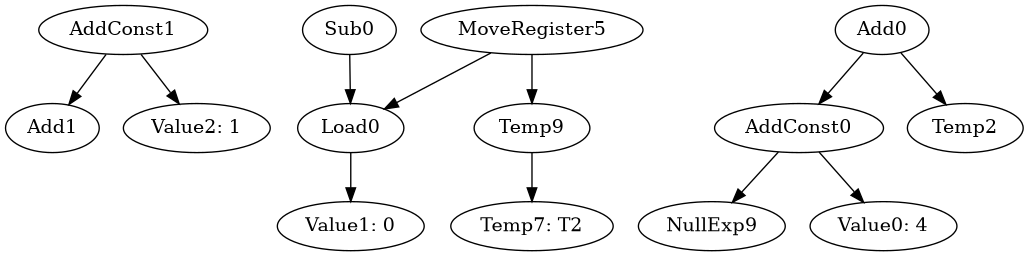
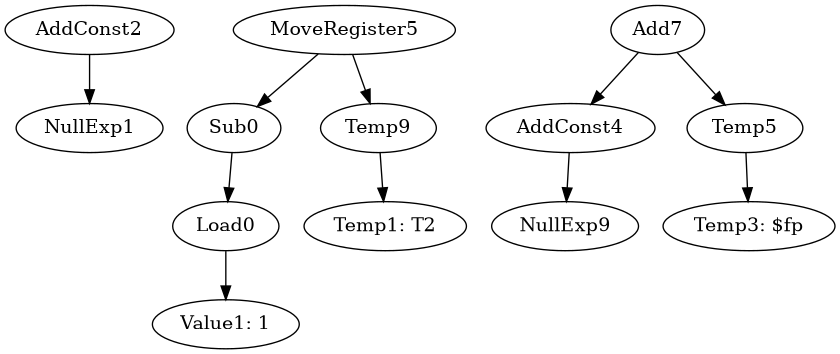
node "AddConst1": label "AddConst1" -> "AddConst2"
node "Add0": label "Add0" -> "Add7"
edge "MoveRegister5" -> "Load0": now "MoveRegister5" -> "Sub0"
node "Add1": label "Add1" -> "NullExp1"
node "Value2: 1": removed
node "AddConst0": label "AddConst0" -> "AddConst4"
node "Temp2": label "Temp2" -> "Temp5"
node "Value1: 0": label "Value1: 0" -> "Value1: 1"
node "Temp7: T2": label "Temp7: T2" -> "Temp1: T2"
node "Temp3: $fp": added
node "Value0: 4": removed
